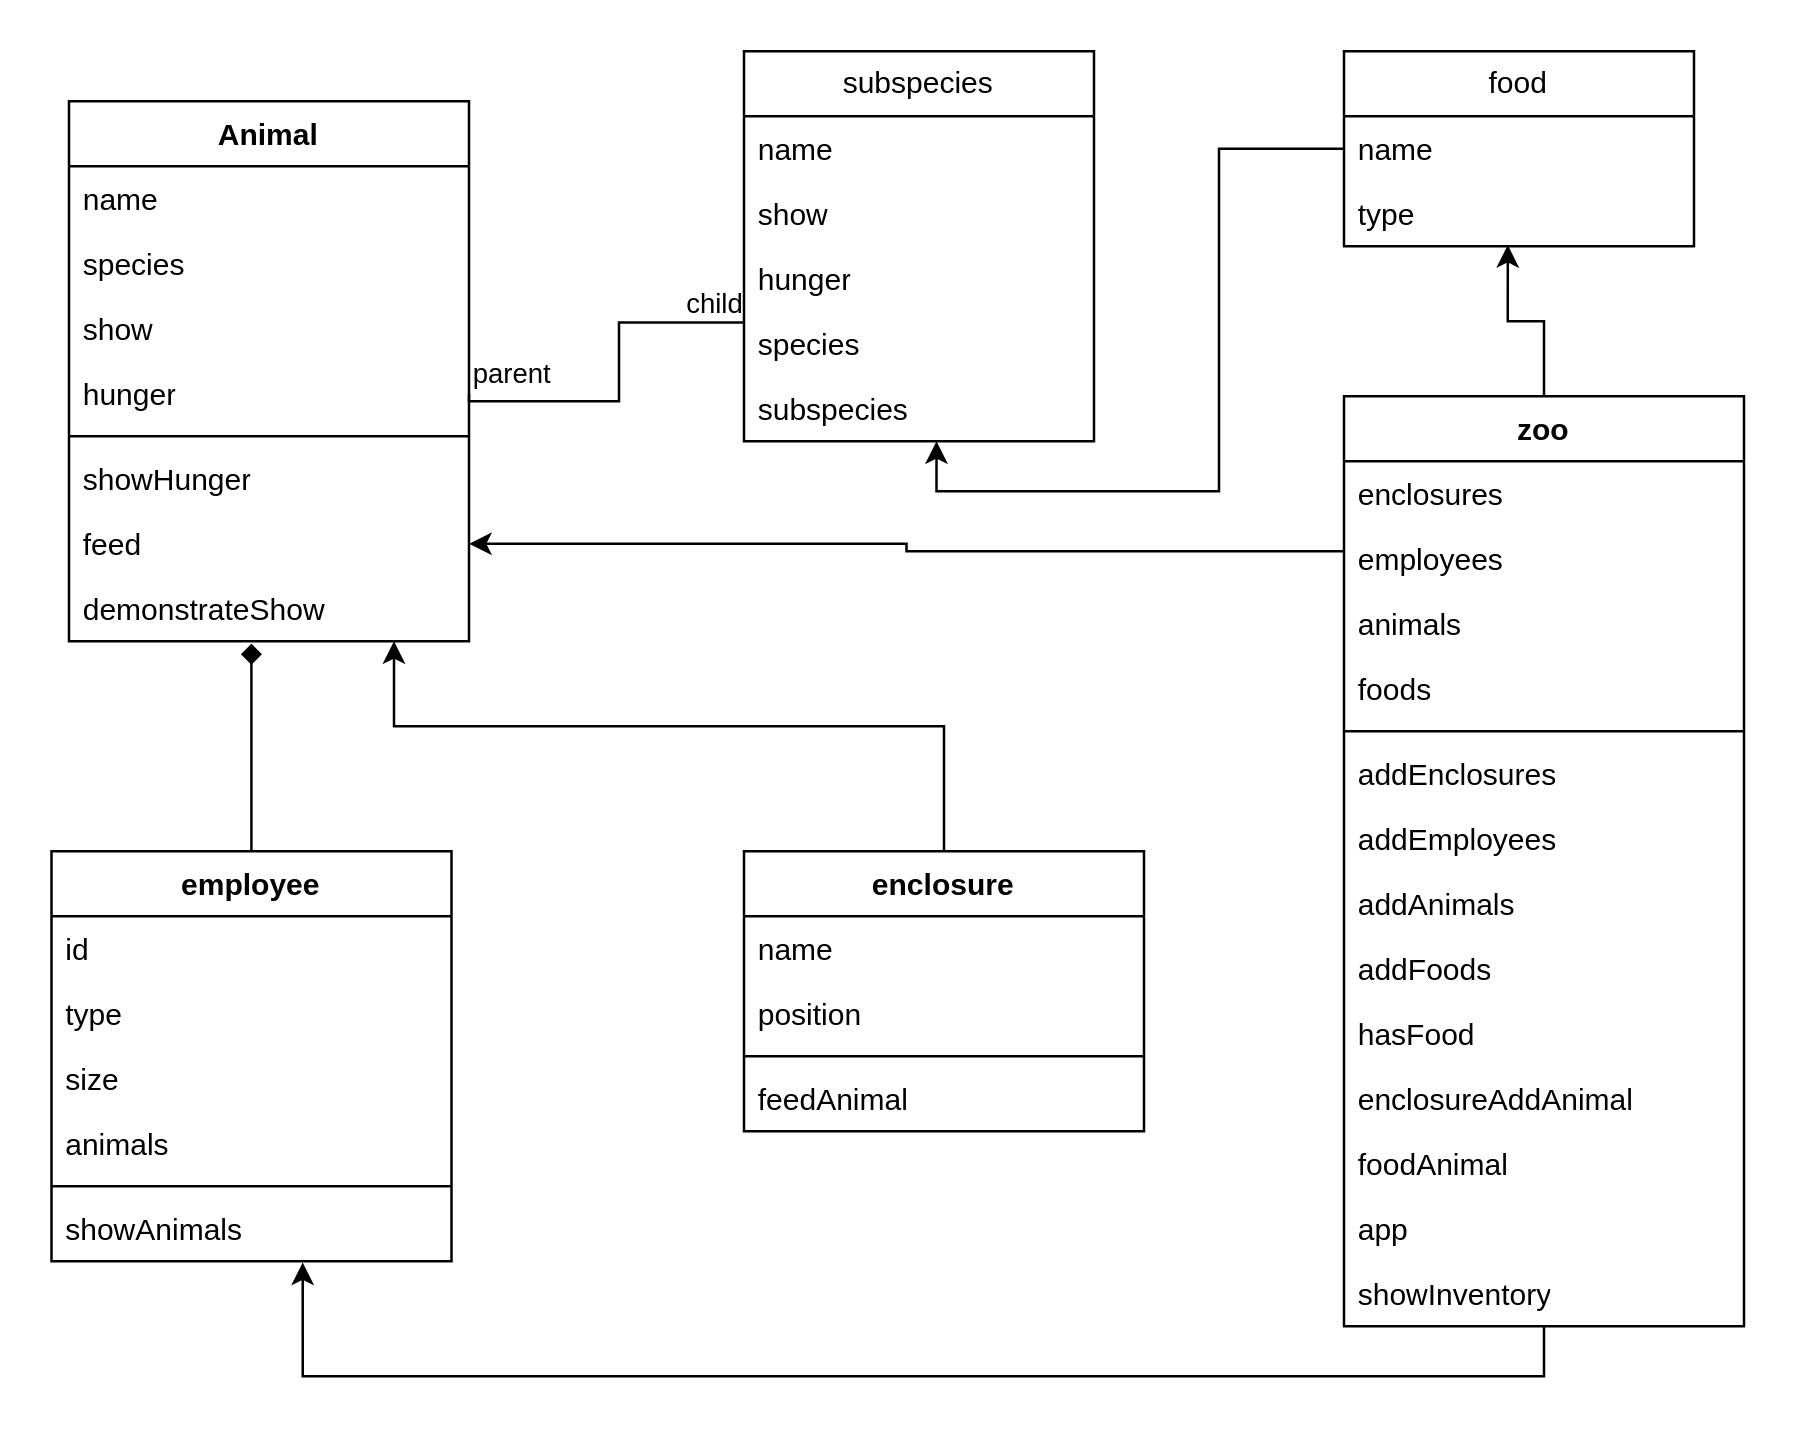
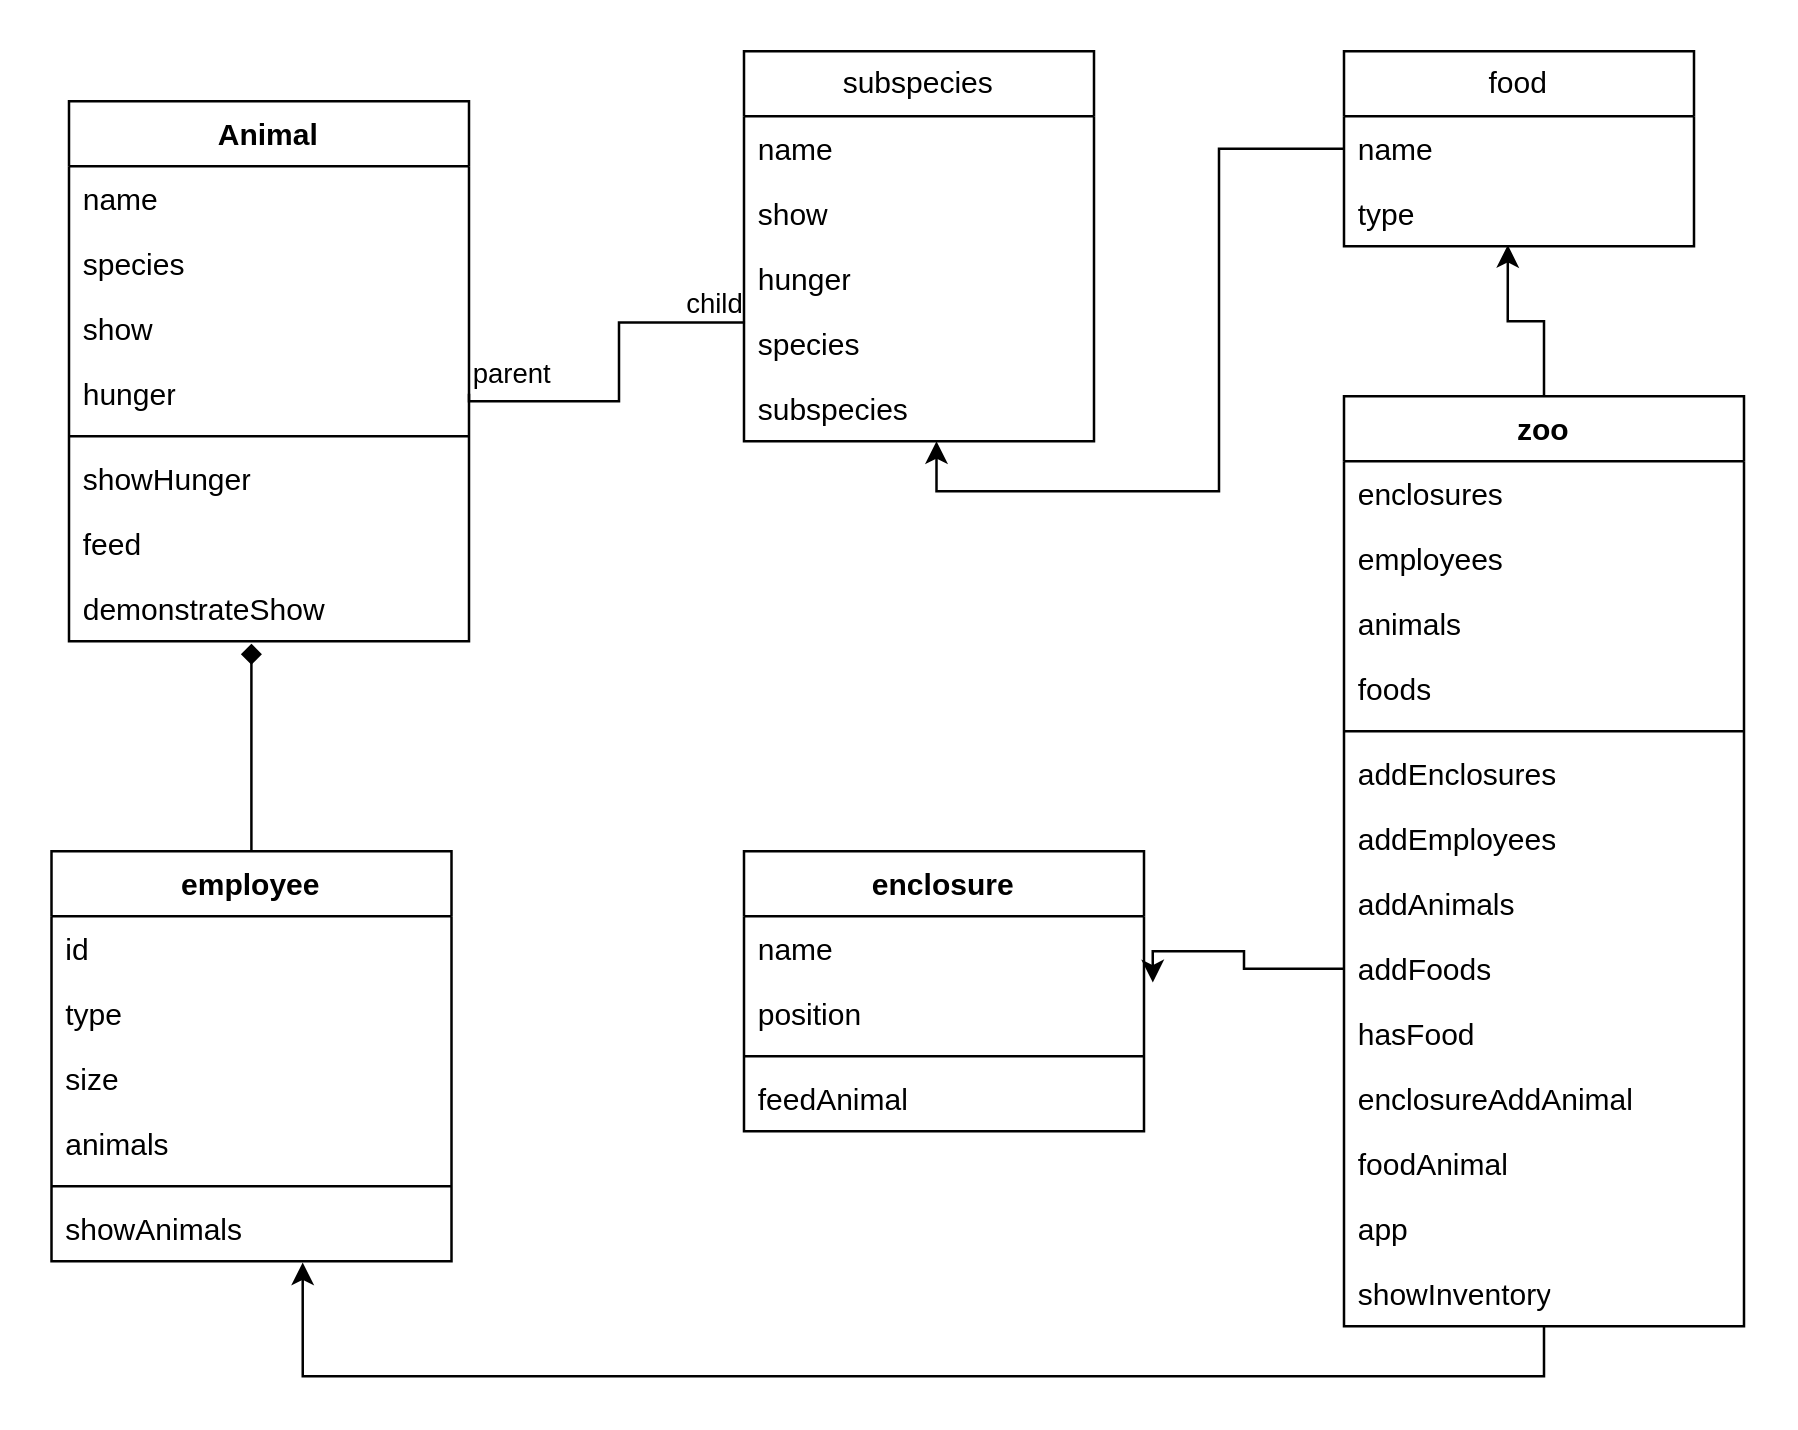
edge "zoo" -> "feed": removed
edge "enclosure" -> "demonstrateShow": removed
edge "addFoods" -> "position": added
